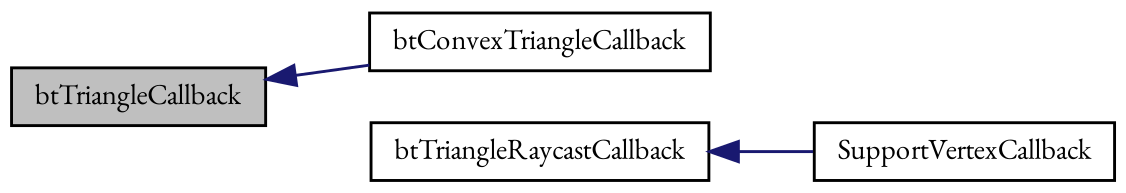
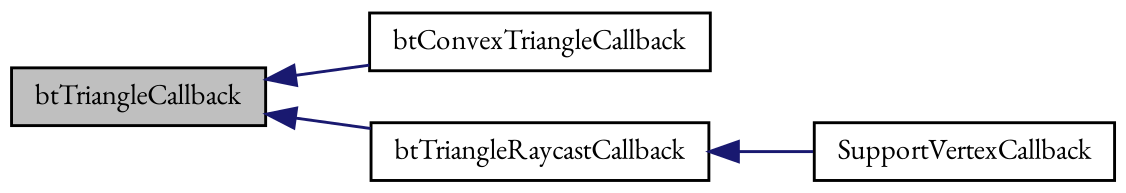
edge "btTriangleRaycastCallback" -> "btTriangleCallback": added
